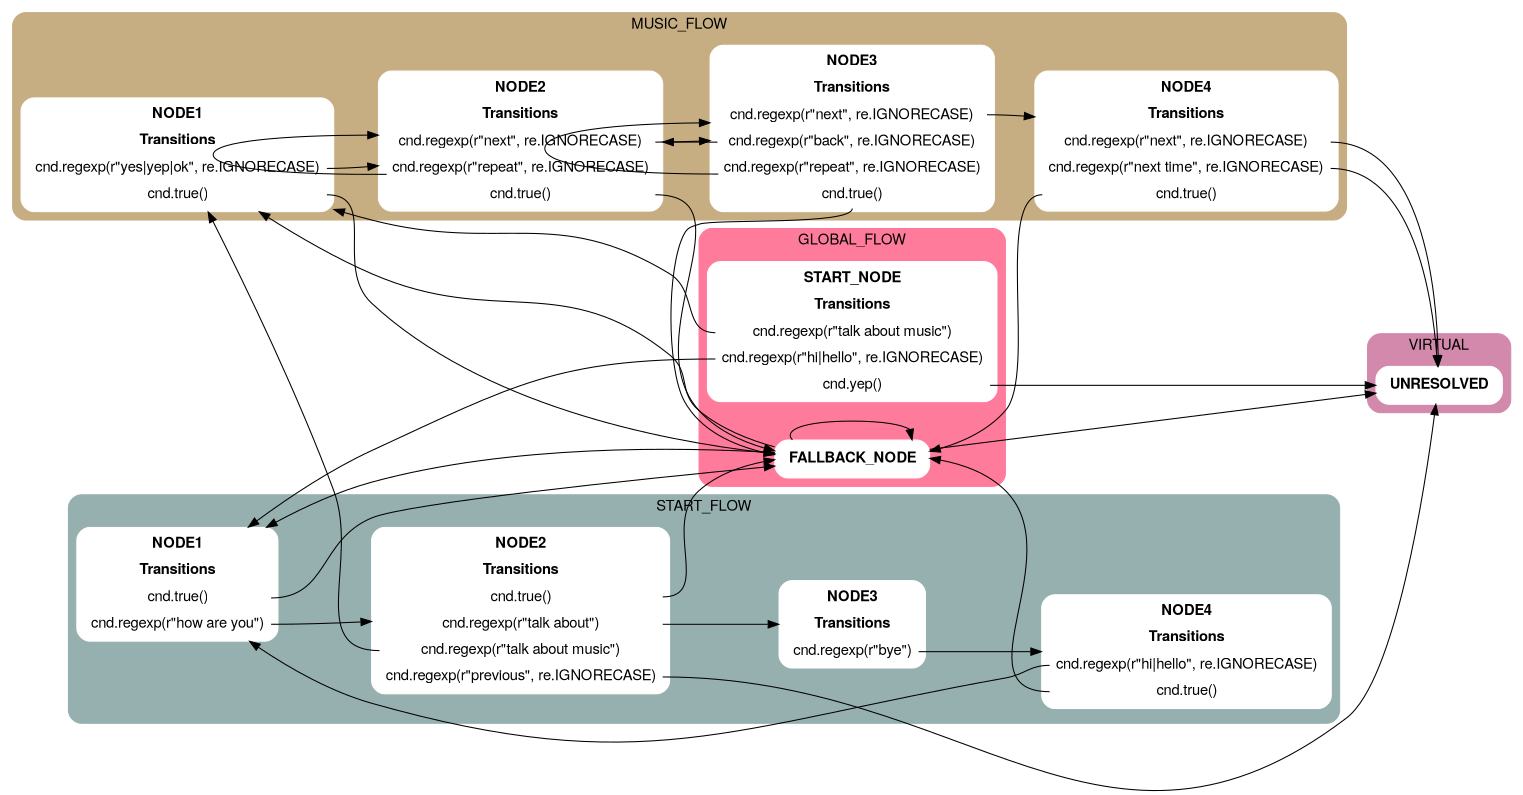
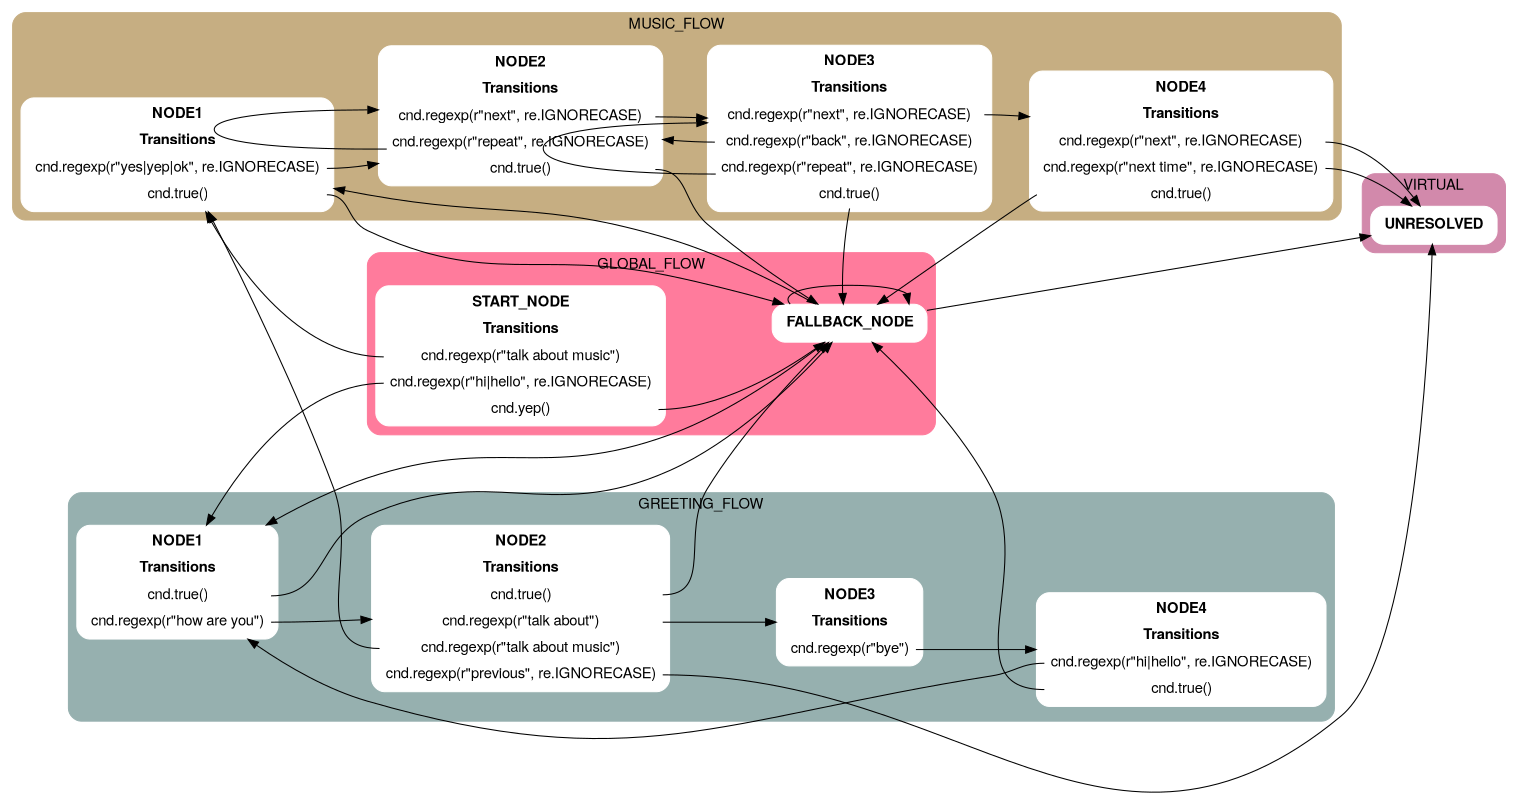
edge "START_NODE" -> "UNRESOLVED": now "START_NODE" -> "FALLBACK_NODE"
cluster "START_FLOW": label "START_FLOW" -> "GREETING_FLOW"
